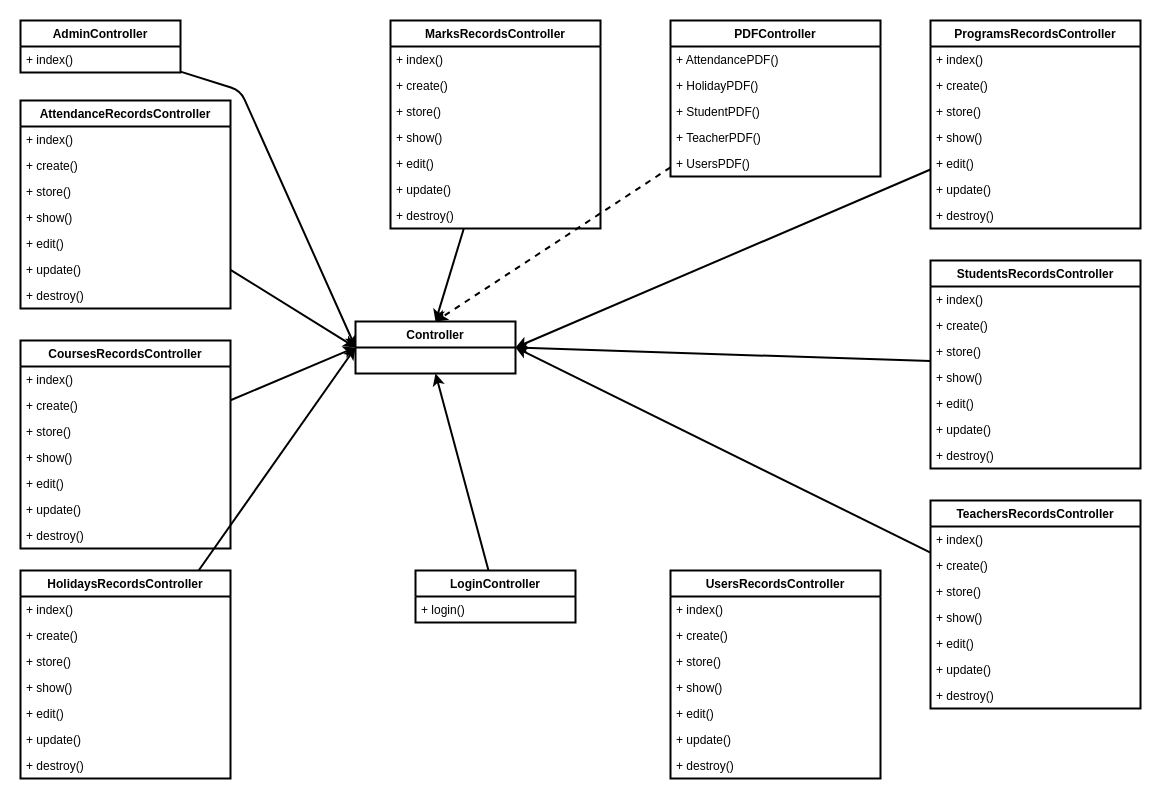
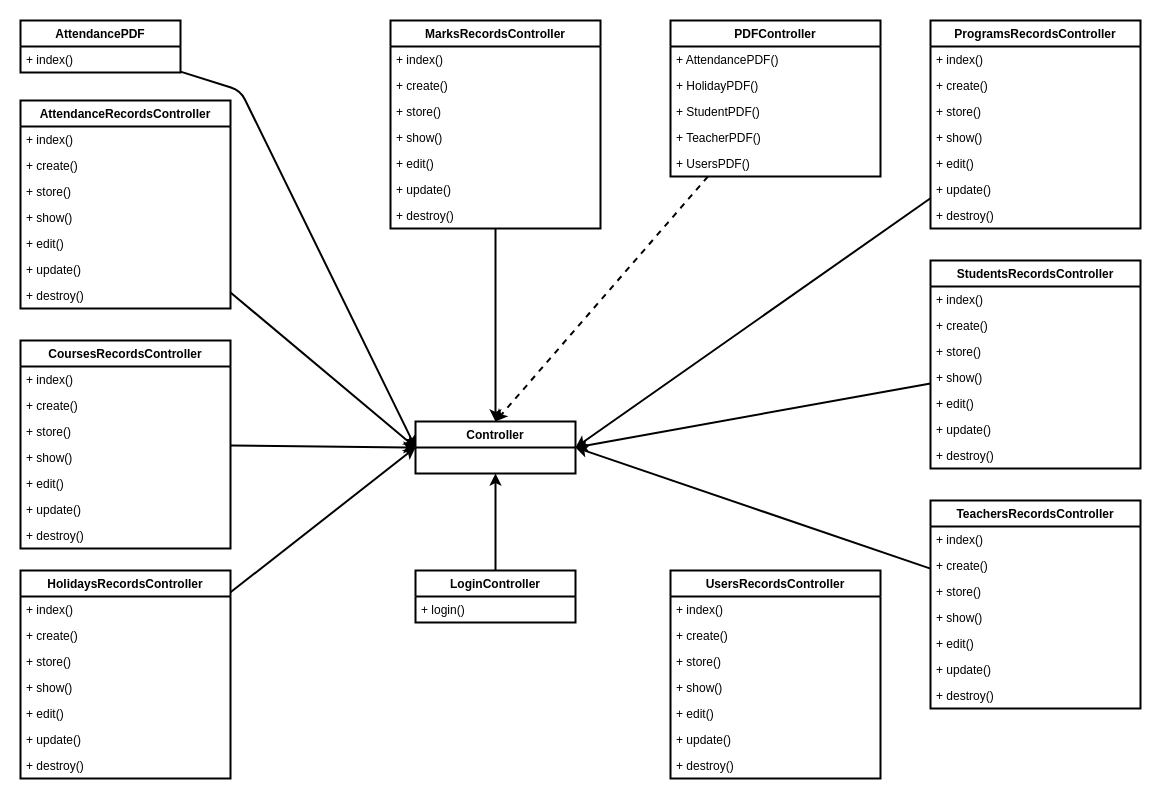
node "AdminController": label "AdminController" -> "AttendancePDF"
node "Controller": moved (436, 348) -> (496, 448)
